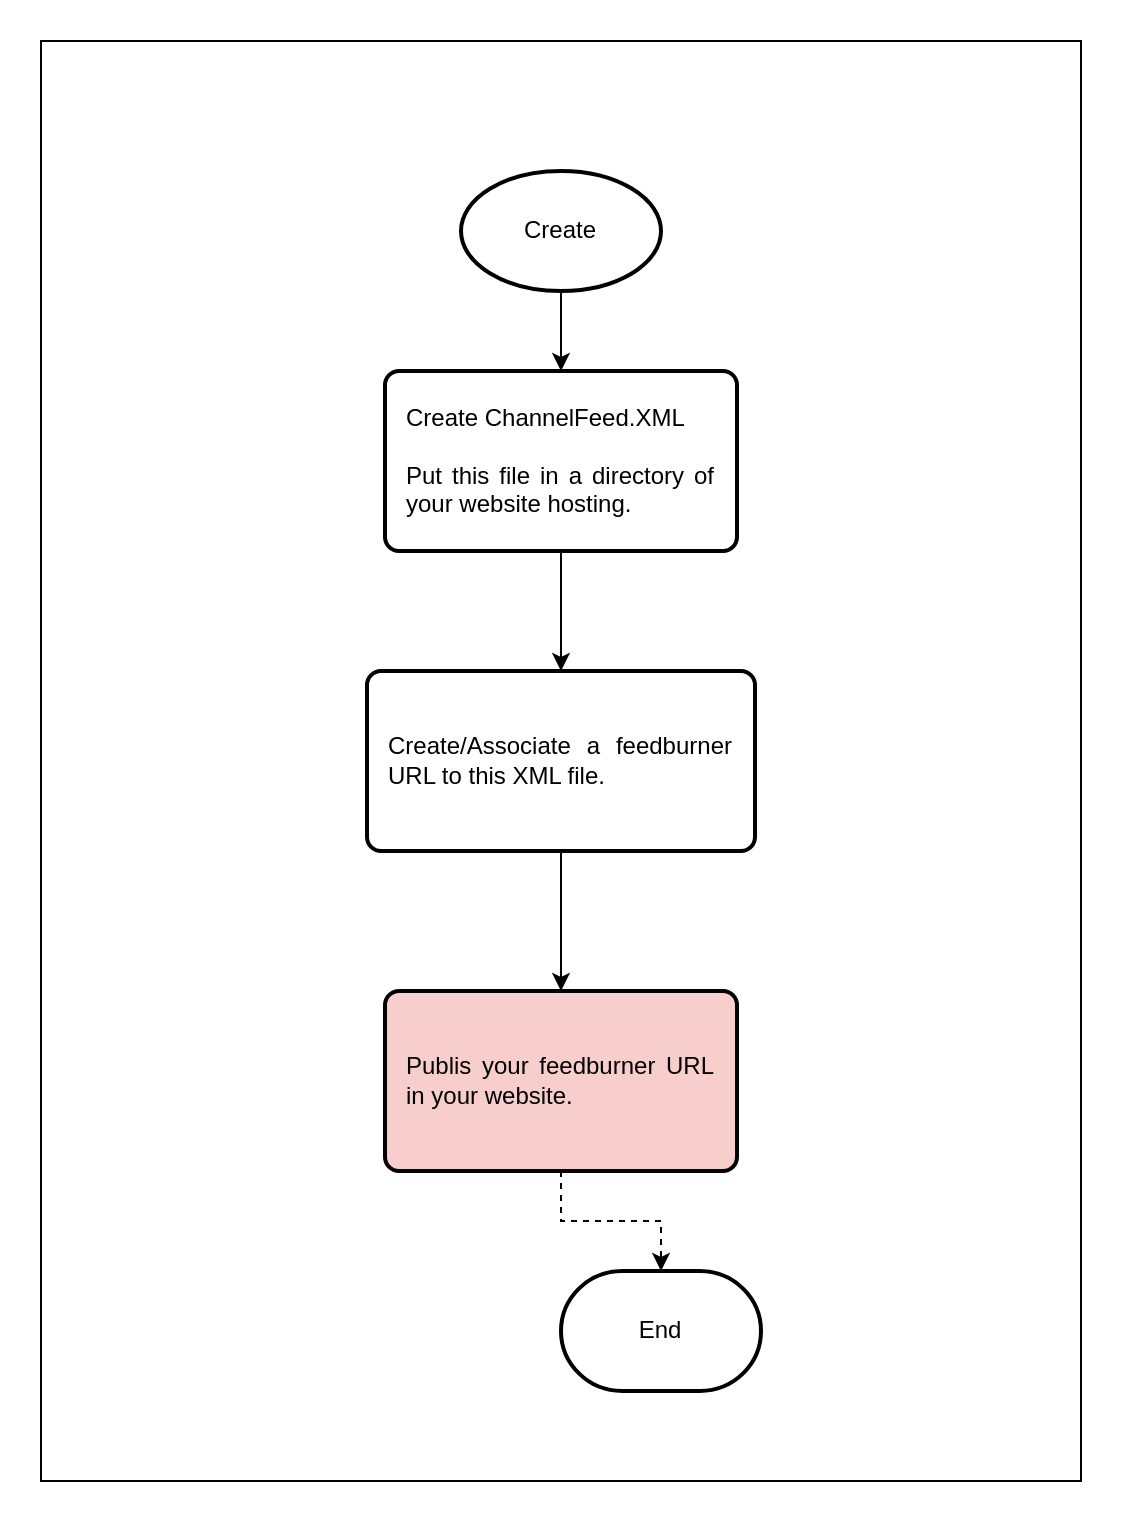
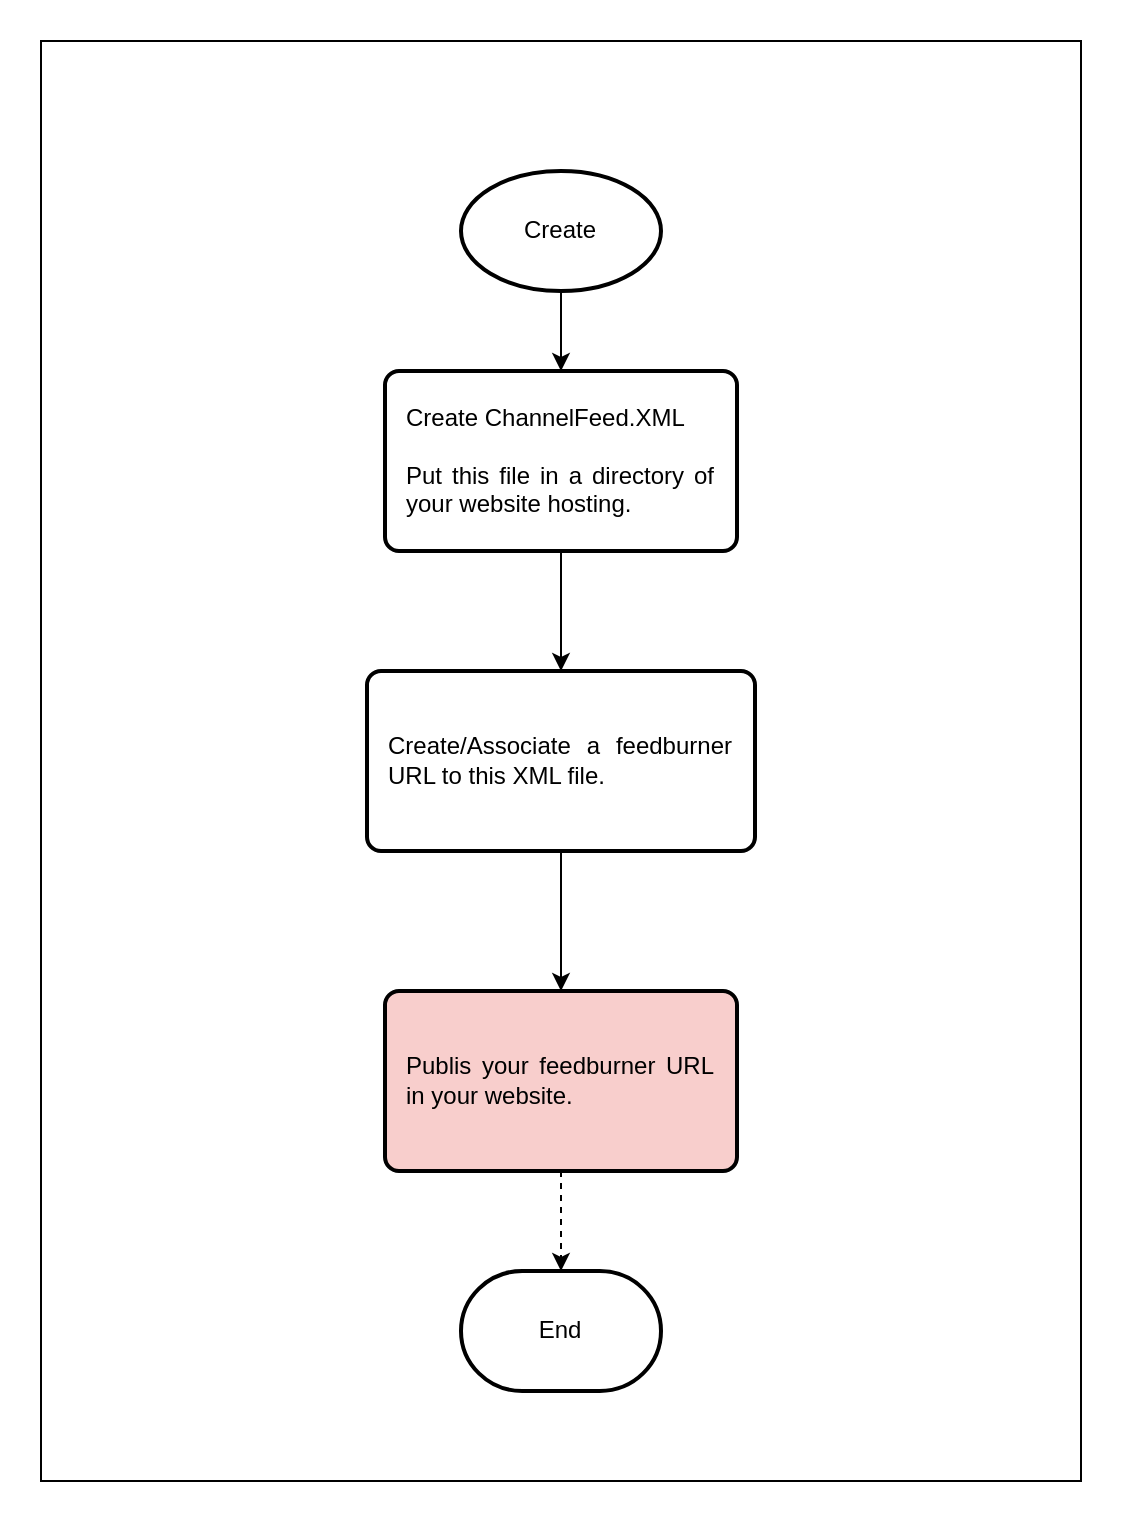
node "End": moved (661, 1331) -> (561, 1331)
